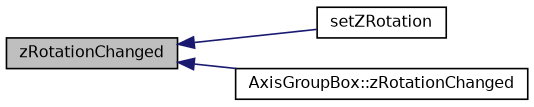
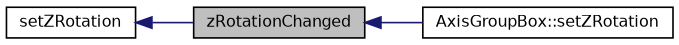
edge "setZRotation" -> "zRotationChanged": reversed
node "AxisGroupBox::zRotationChanged": label "AxisGroupBox::zRotationChanged" -> "AxisGroupBox::setZRotation"
